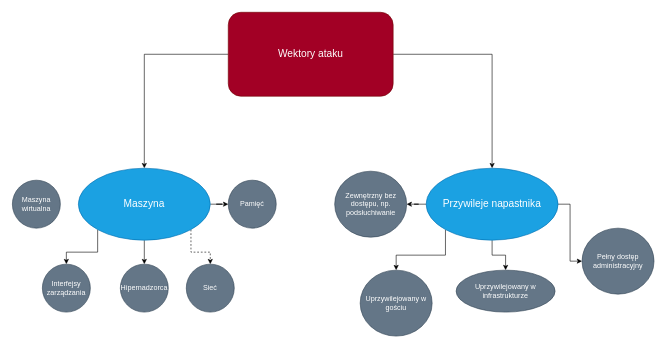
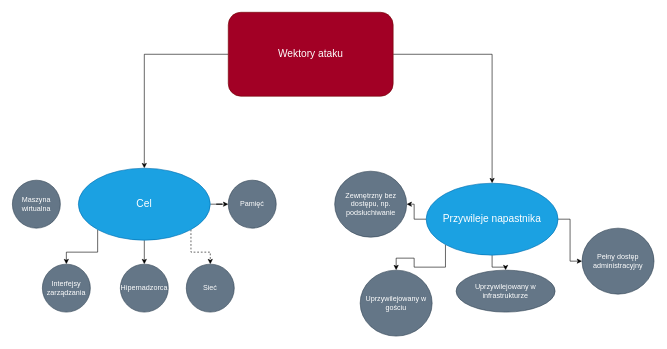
node "Maszyna": label "Maszyna" -> "Cel"
node "Przywileje napastnika": moved (492, 204) -> (492, 219)
